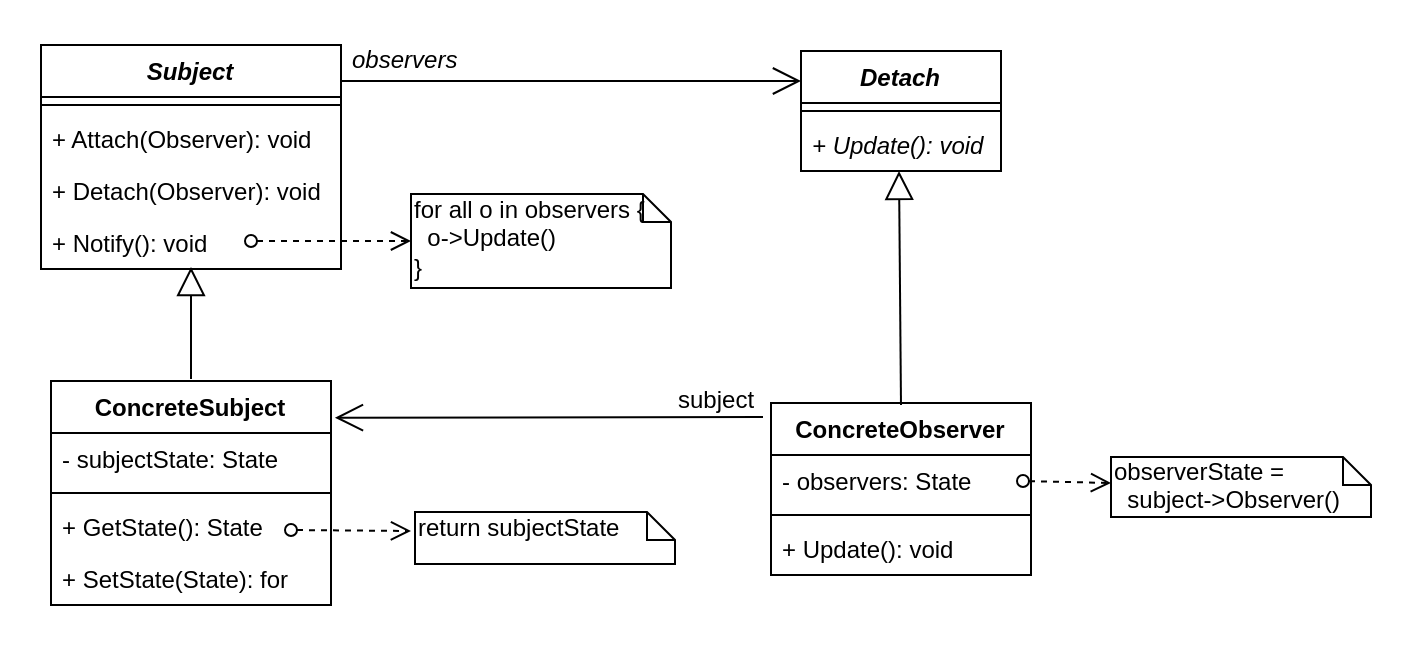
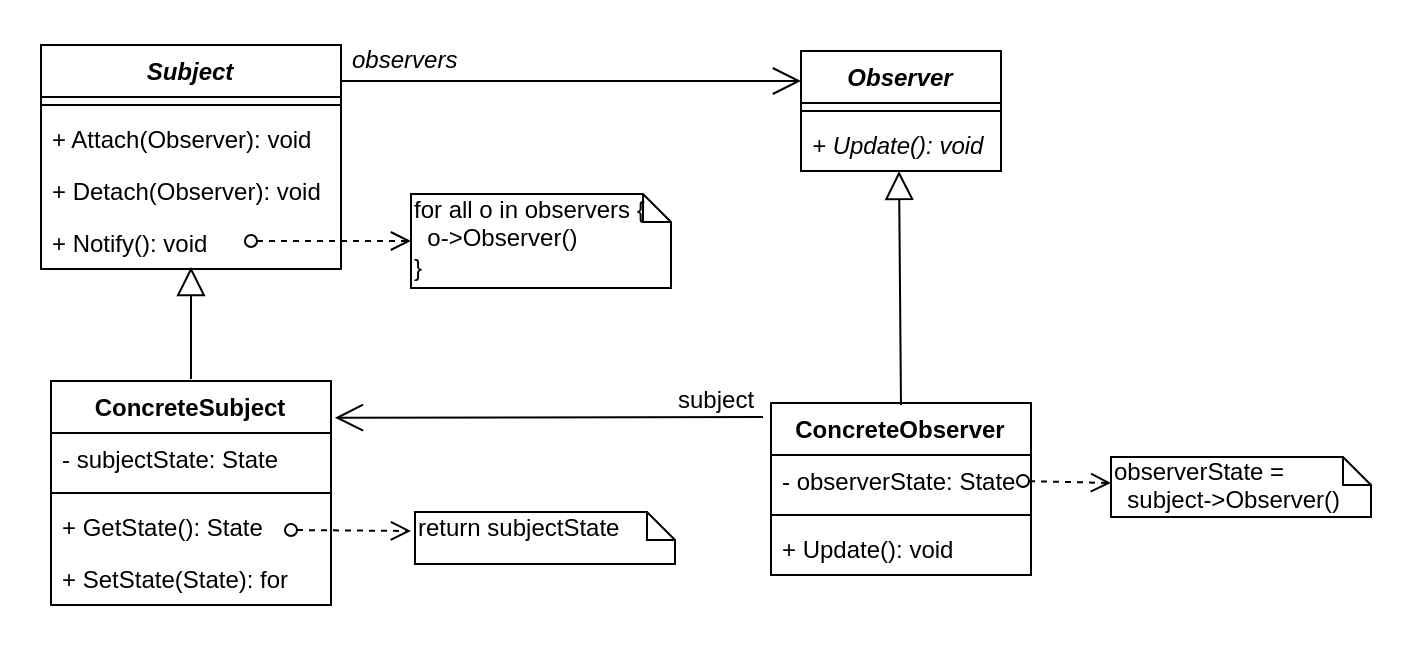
node "Detach": label "Detach" -> "Observer"
node "for all o in observers { o->Update() }": label "for all o in observers { o->Update() }" -> "for all o in observers { o->Observer() }"
node "- observers: State": label "- observers: State" -> "- observerState: State"
